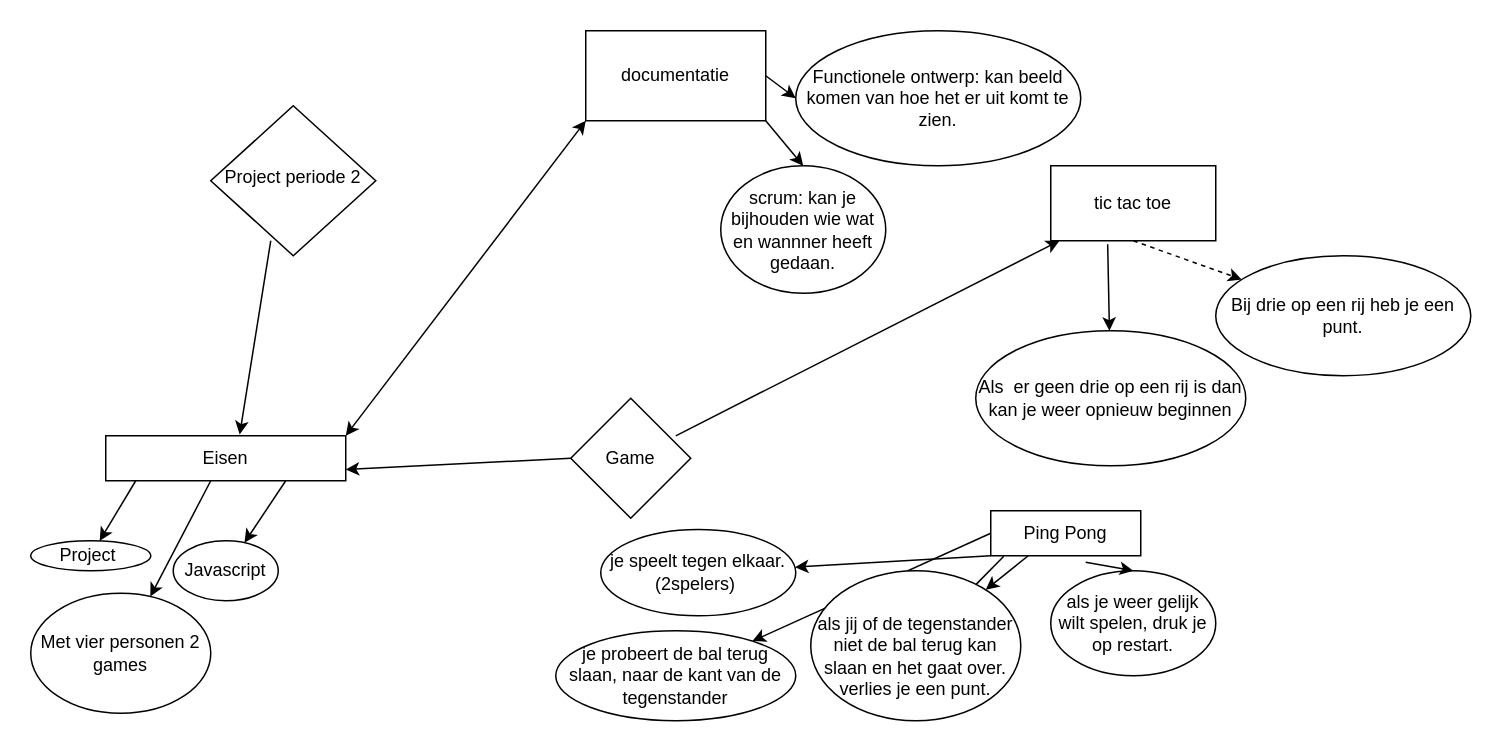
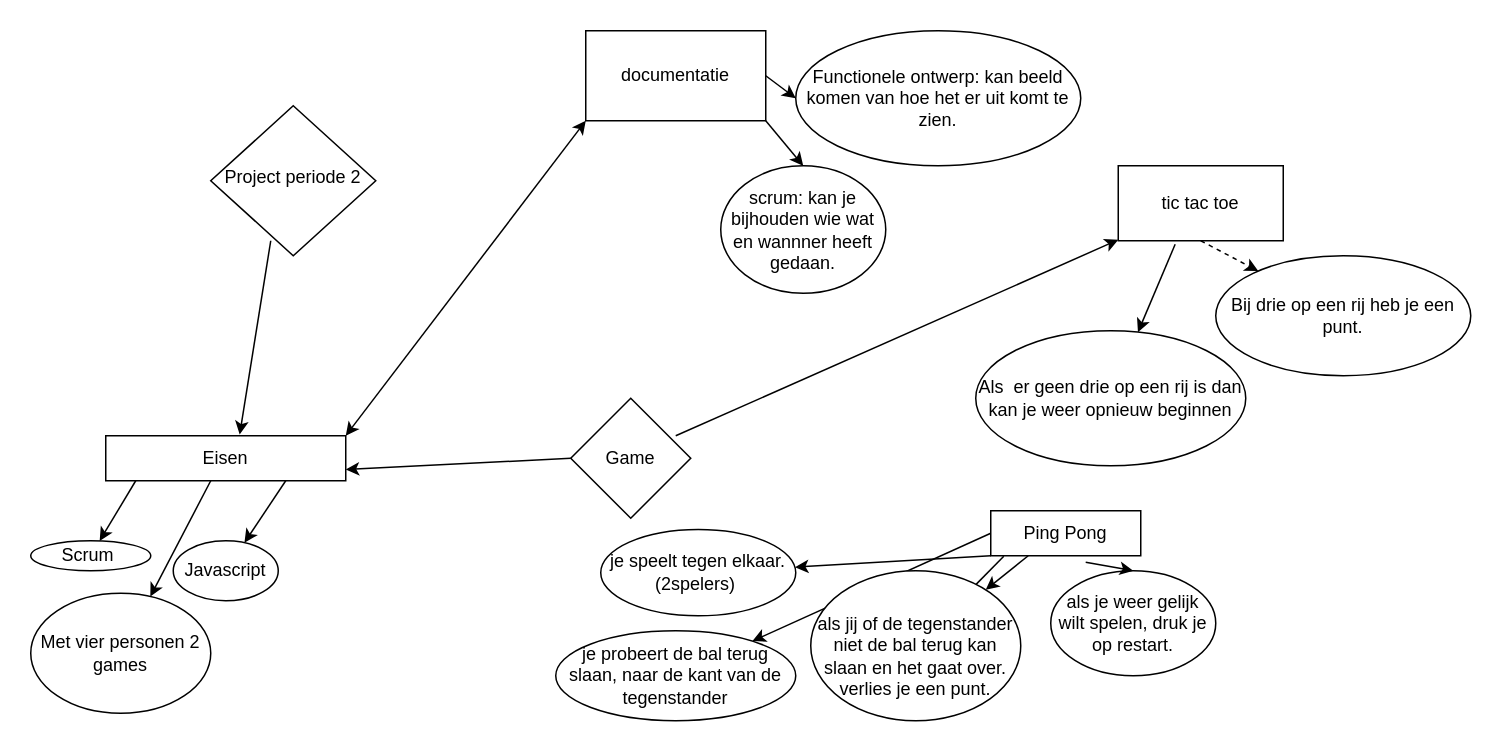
node "tic tac toe": moved (1133, 203) -> (1201, 203)
node "Project": label "Project" -> "Scrum"
